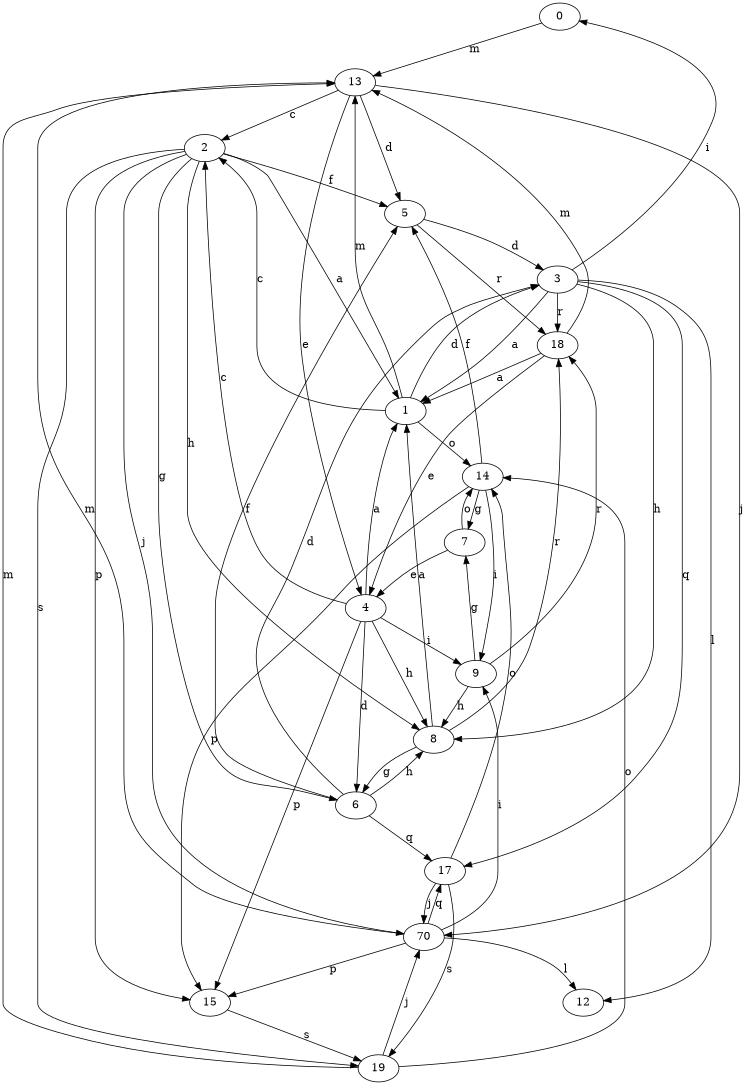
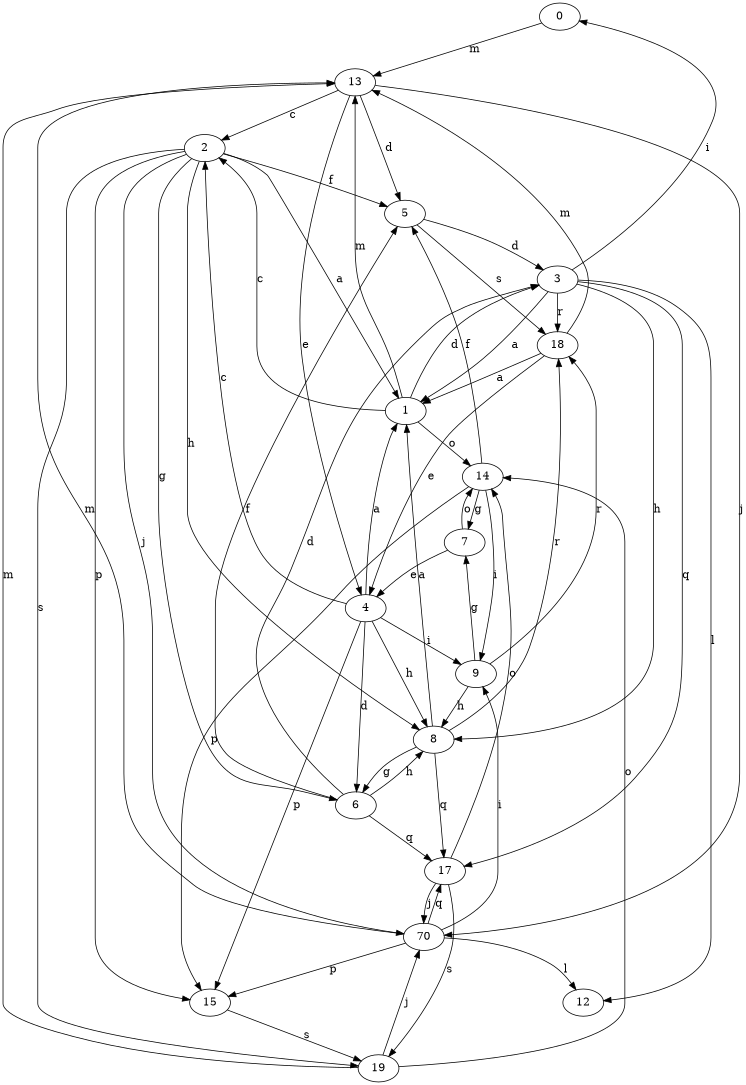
edge "5" -> "18": label "r" -> "s"
edge "8" -> "17": added, label "q"
